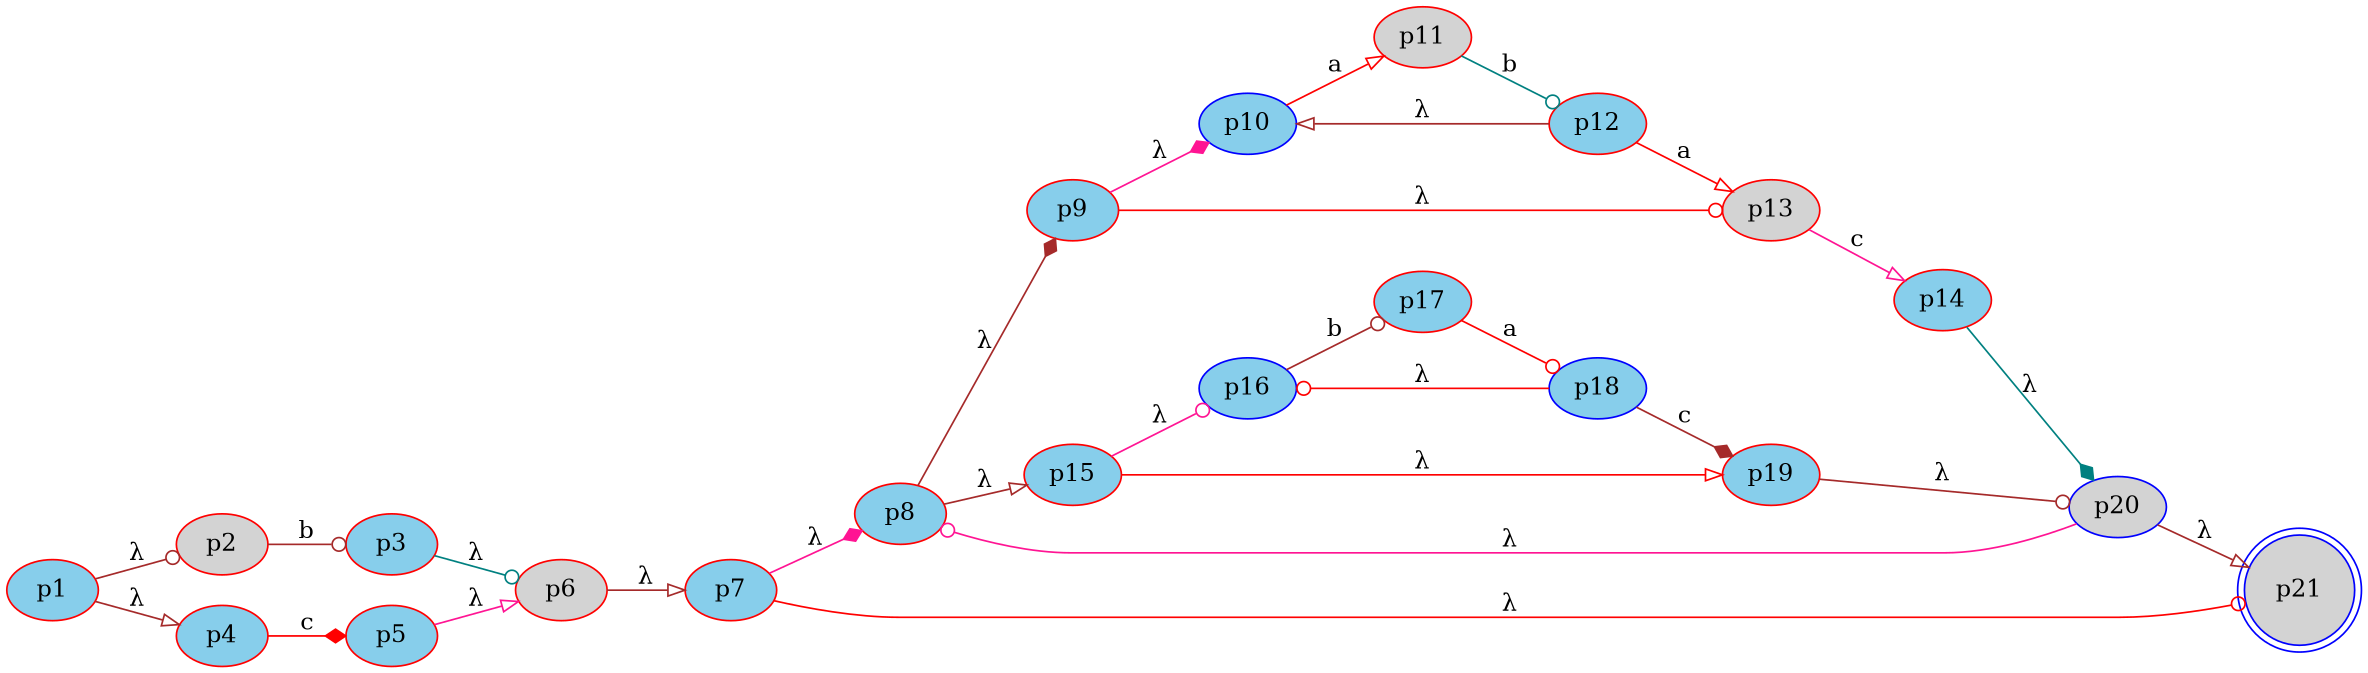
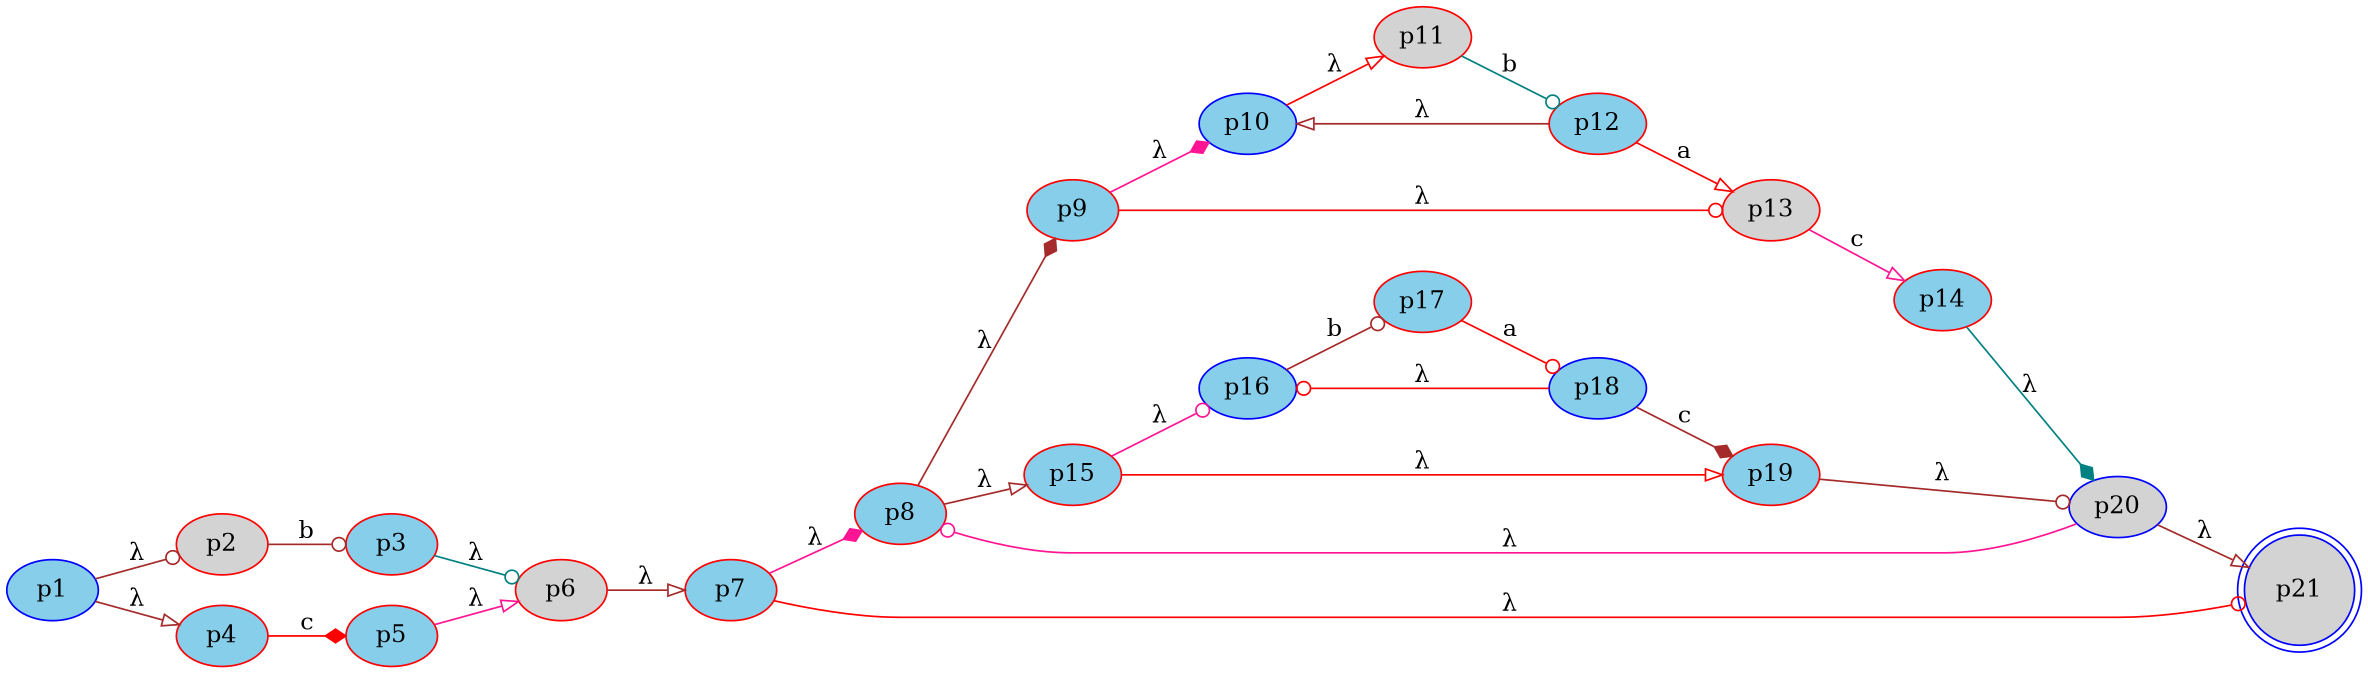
edge "p10" -> "p11": label "a" -> "λ"
node "p1": color red -> blue
